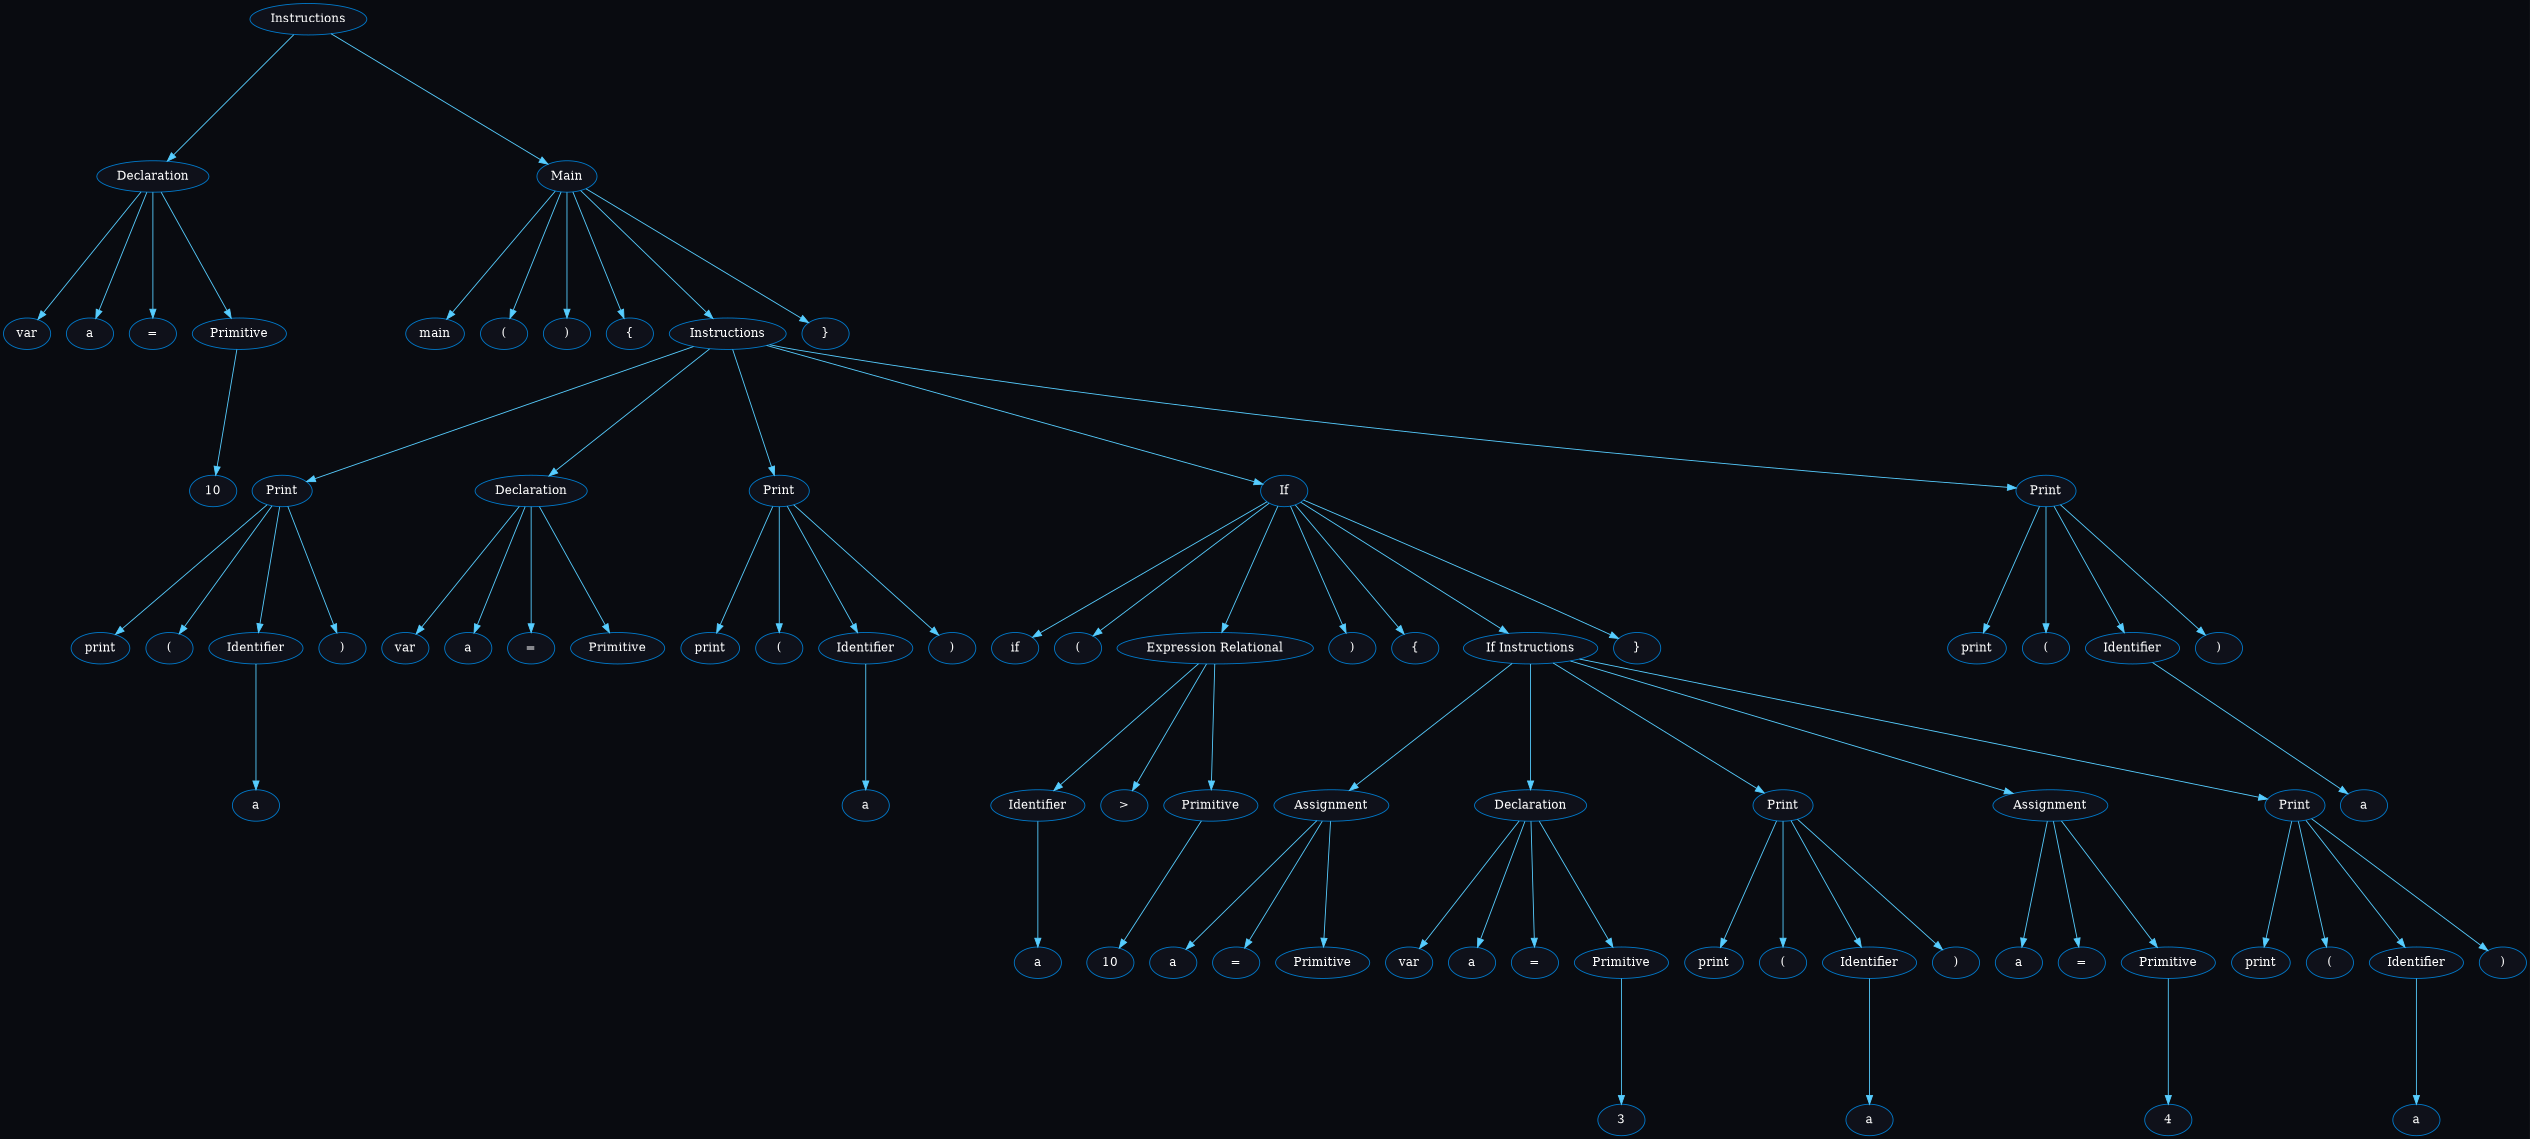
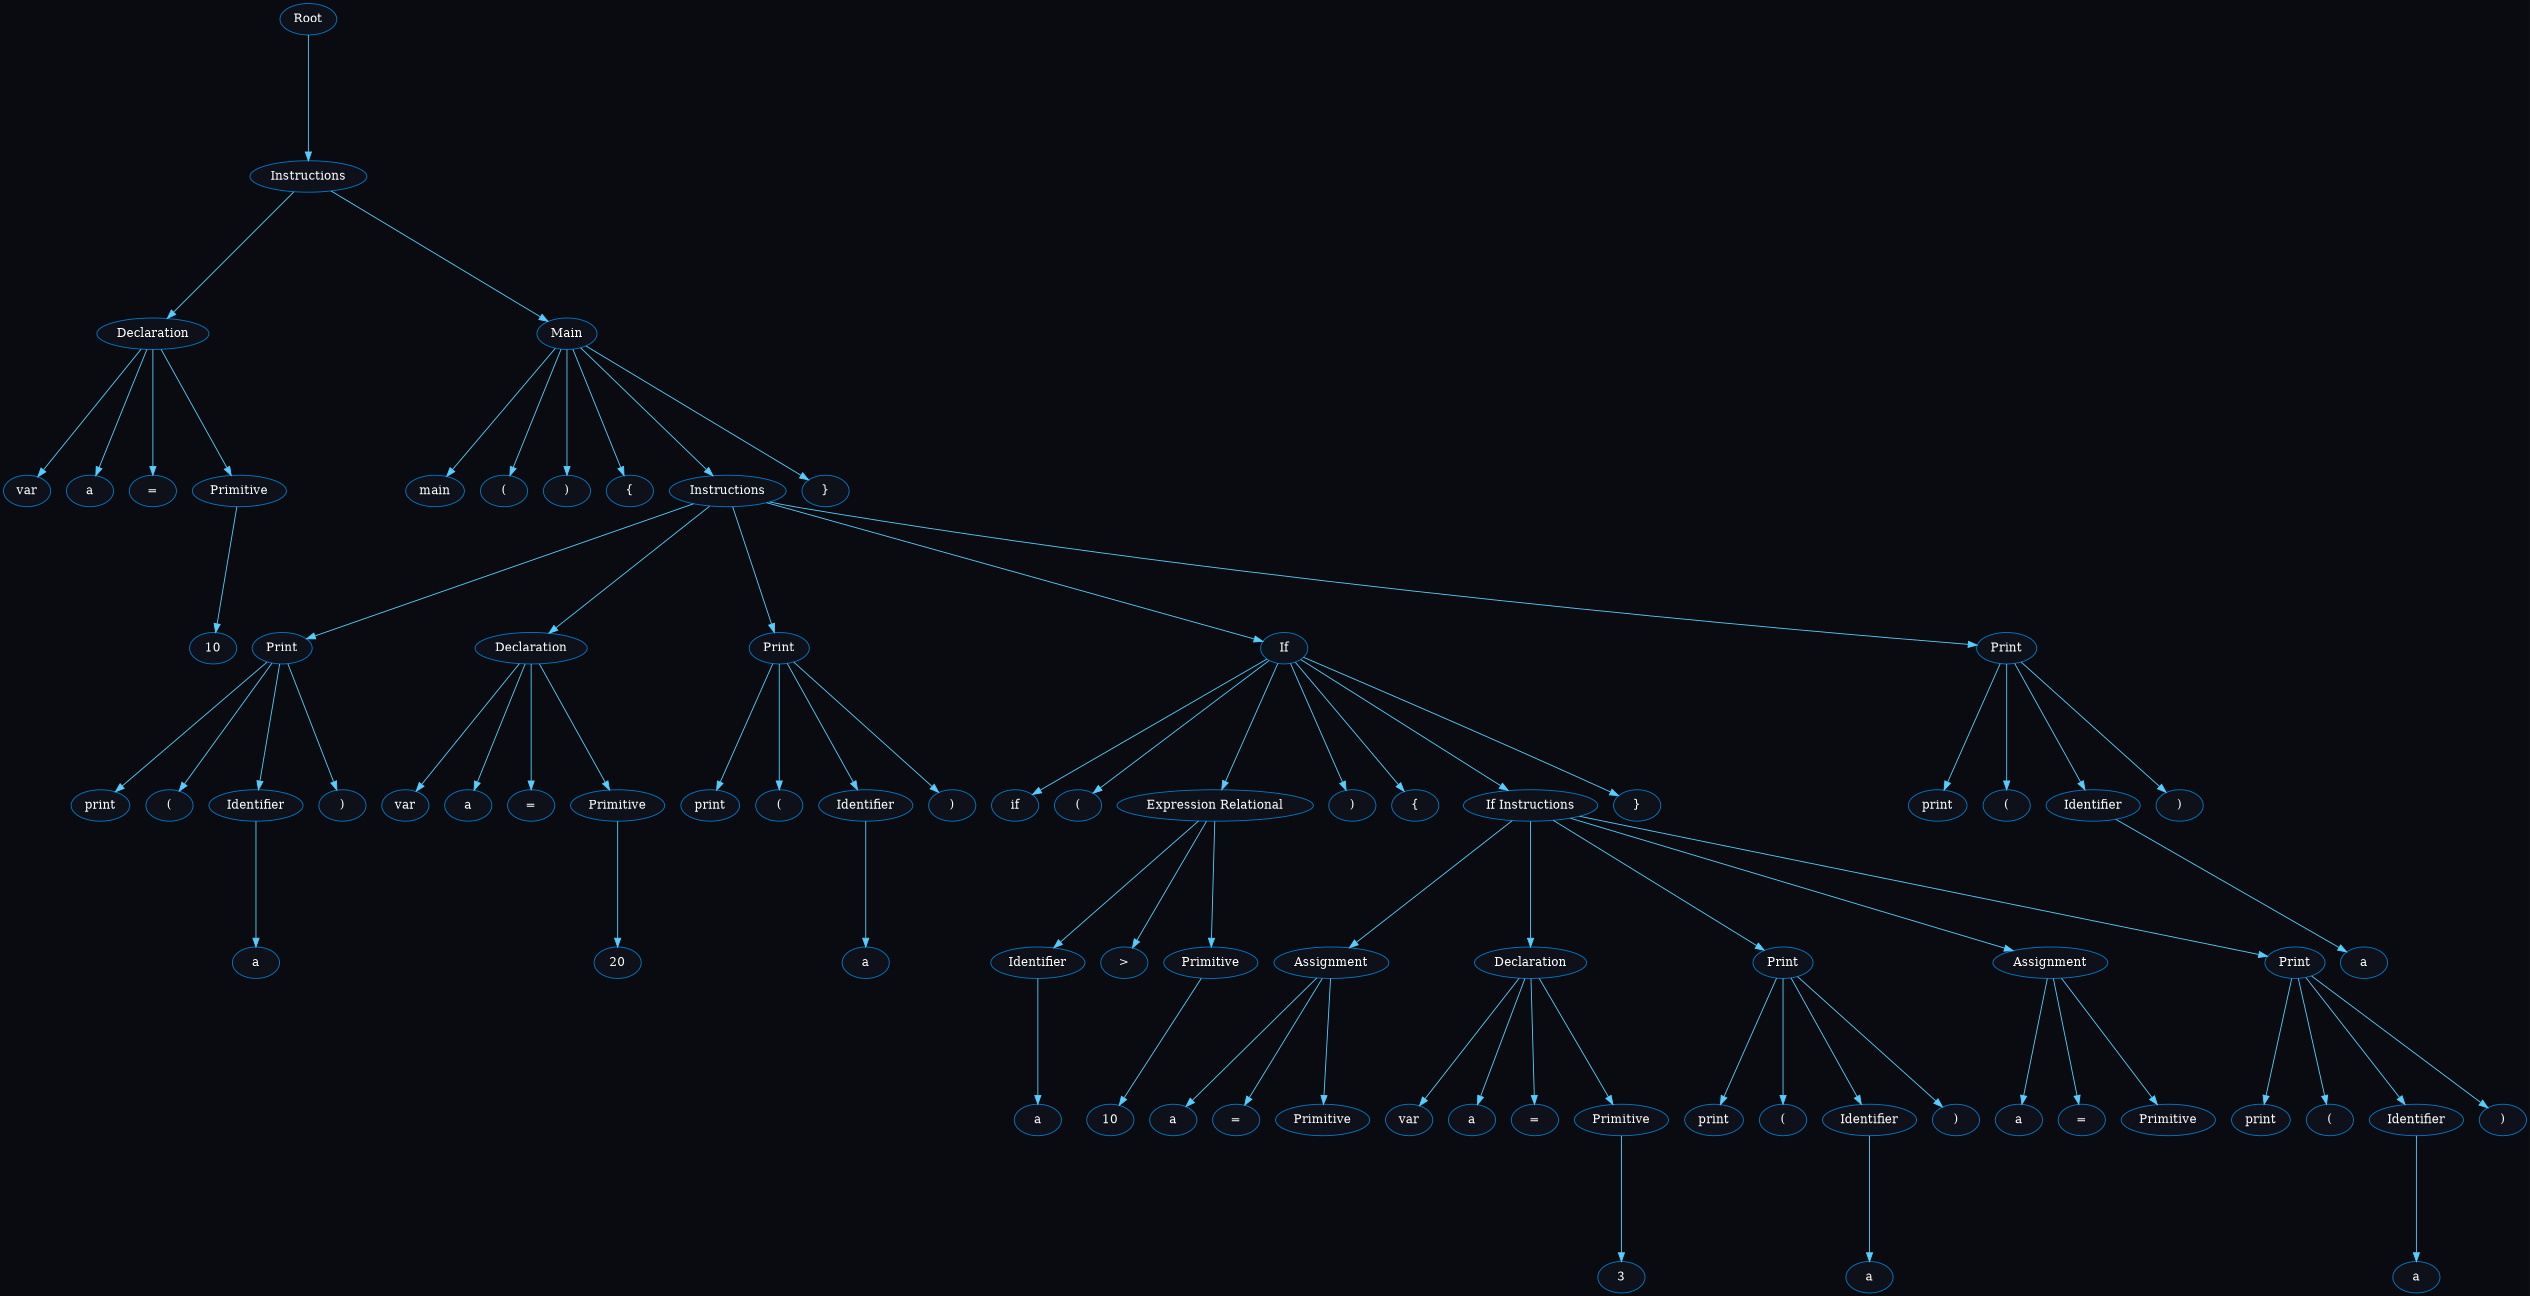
node "Root": added
node "20": added
node "4": removed
